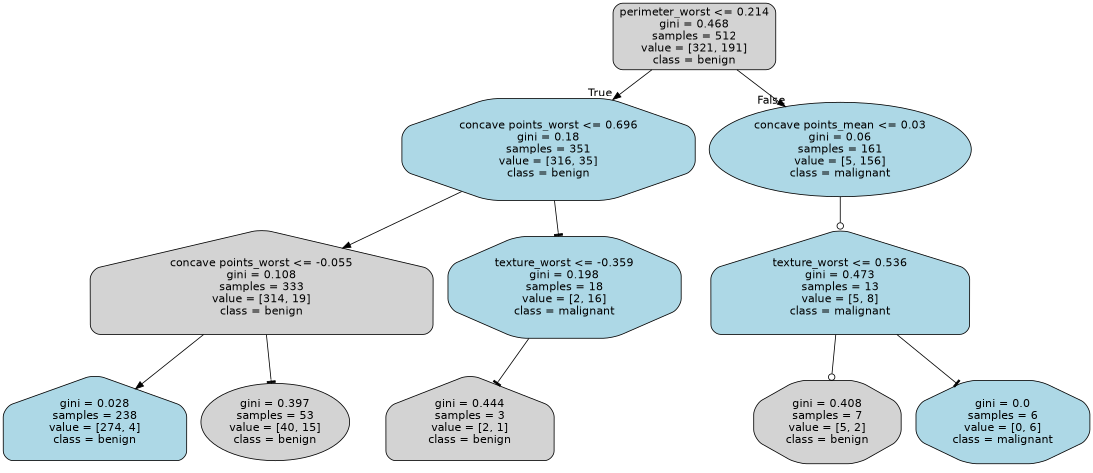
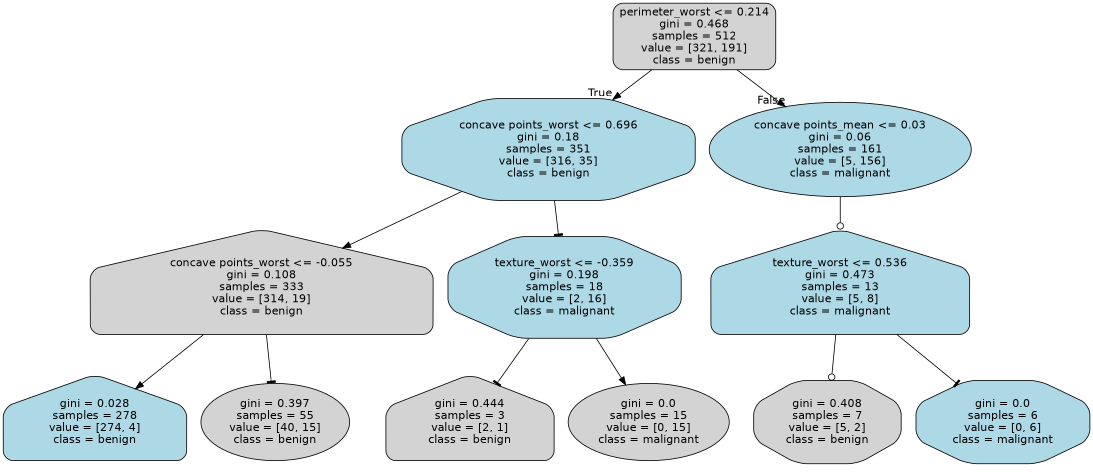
node "gini = 0.028 samples = 238 value = [274, 4] class = benign": label "gini = 0.028 samples = 238 value = [274, 4] class = benign" -> "gini = 0.028 samples = 278 value = [274, 4] class = benign"
node "gini = 0.397 samples = 53 value = [40, 15] class = benign": label "gini = 0.397 samples = 53 value = [40, 15] class = benign" -> "gini = 0.397 samples = 55 value = [40, 15] class = benign"
node "gini = 0.0 samples = 15 value = [0, 15] class = malignant": added
